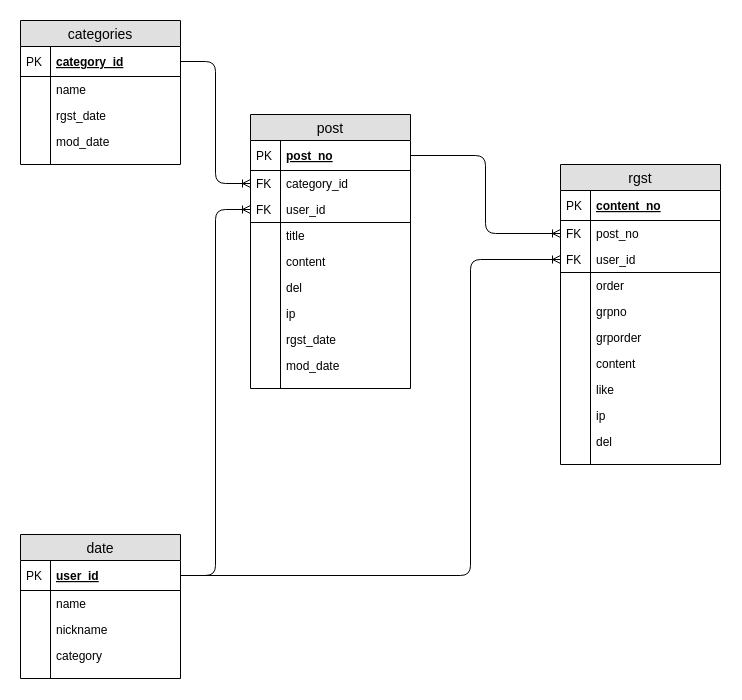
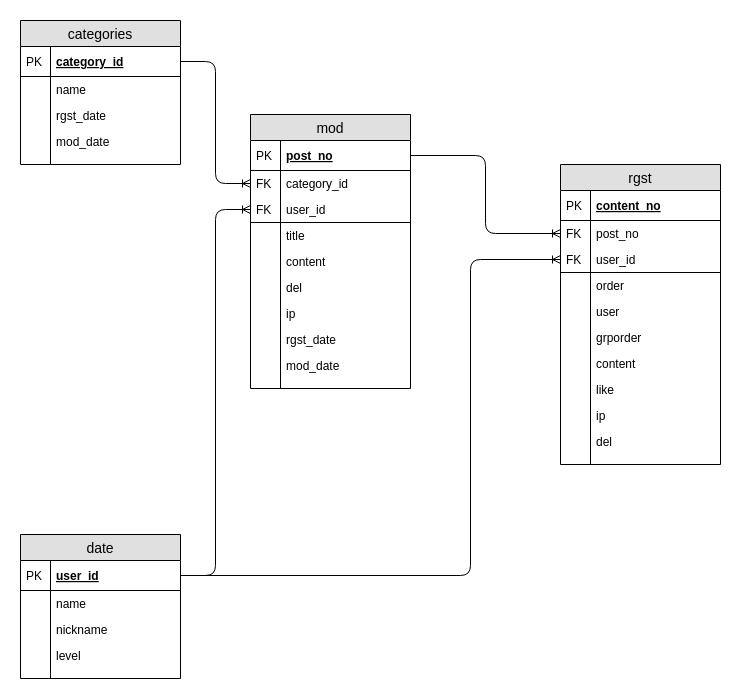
node "post": label "post" -> "mod"
node "grpno": label "grpno" -> "user"
node "category": label "category" -> "level"
